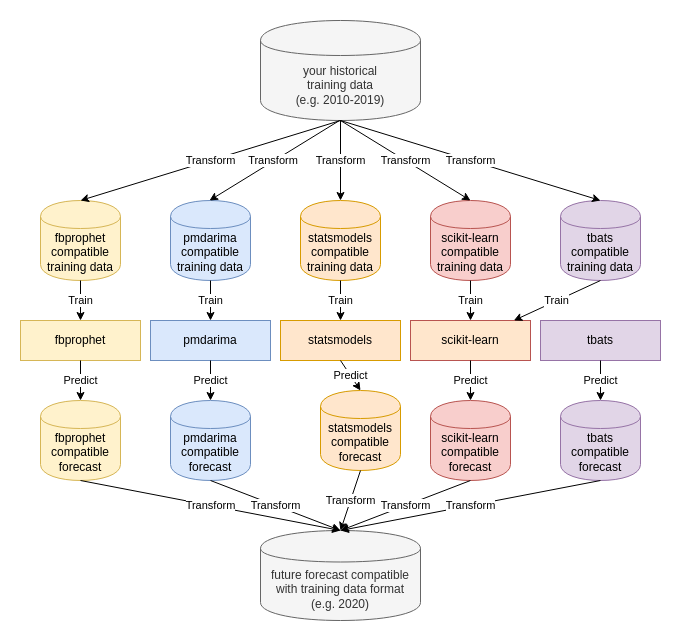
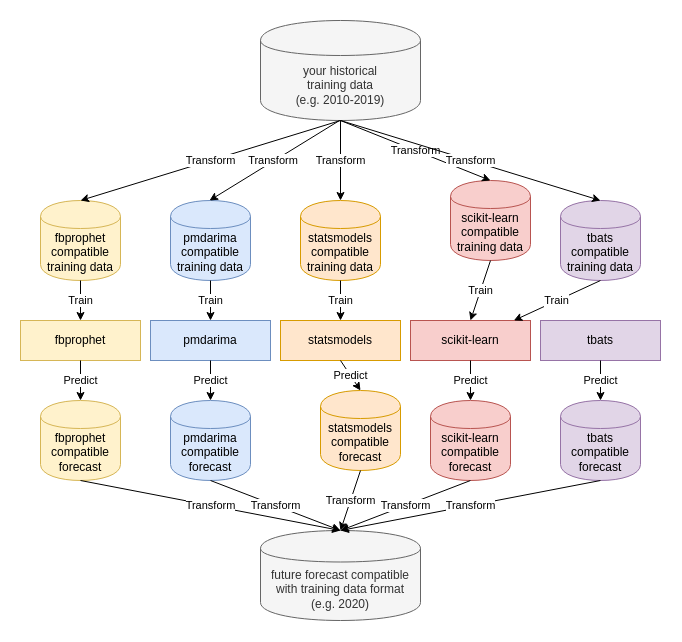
node "scikit-learn compatible training data": moved (471, 241) -> (491, 221)
node "scikit-learn": fillcolor #ffe6cc -> #f8cecc
